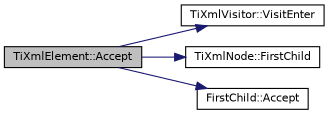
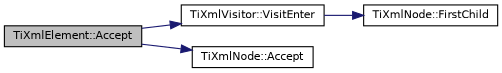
edge "TiXmlElement::Accept" -> "TiXmlNode::FirstChild": now "TiXmlVisitor::VisitEnter" -> "TiXmlNode::FirstChild"
node "FirstChild::Accept": label "FirstChild::Accept" -> "TiXmlNode::Accept"
